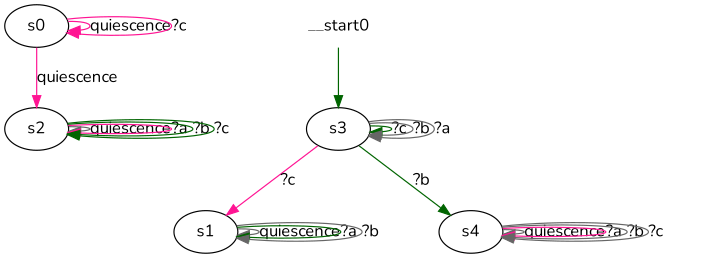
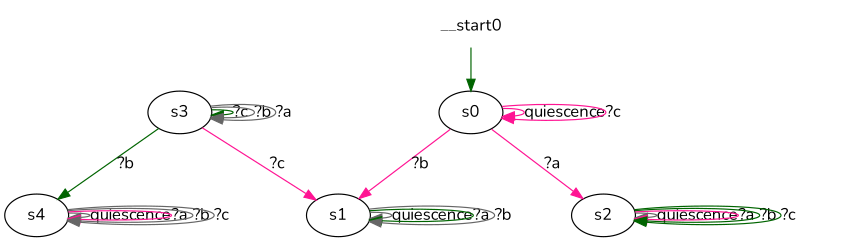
edge "__start0" -> "s3": now "__start0" -> "s0"
edge "s0" -> "s2": label "quiescence" -> "?a"
edge "s0" -> "s1": added, label "?b"
